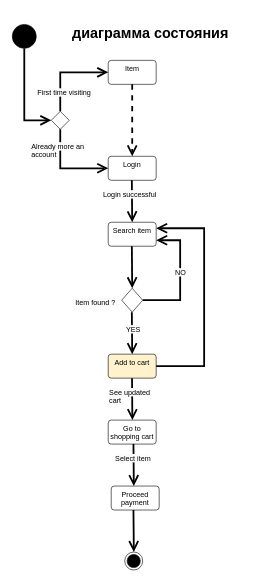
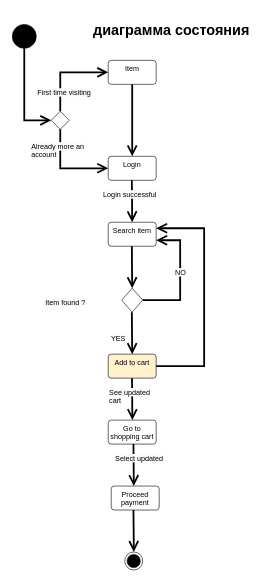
node "диаграмма состояния": moved (150, 33) -> (171, 30)
edge "First time visiting" -> "Login": style dashed -> solid
node "Item found ?": moved (97, 303) -> (67, 303)
node "YES": moved (134, 330) -> (119, 339)
node "Select item": label "Select item" -> "Select updated"
